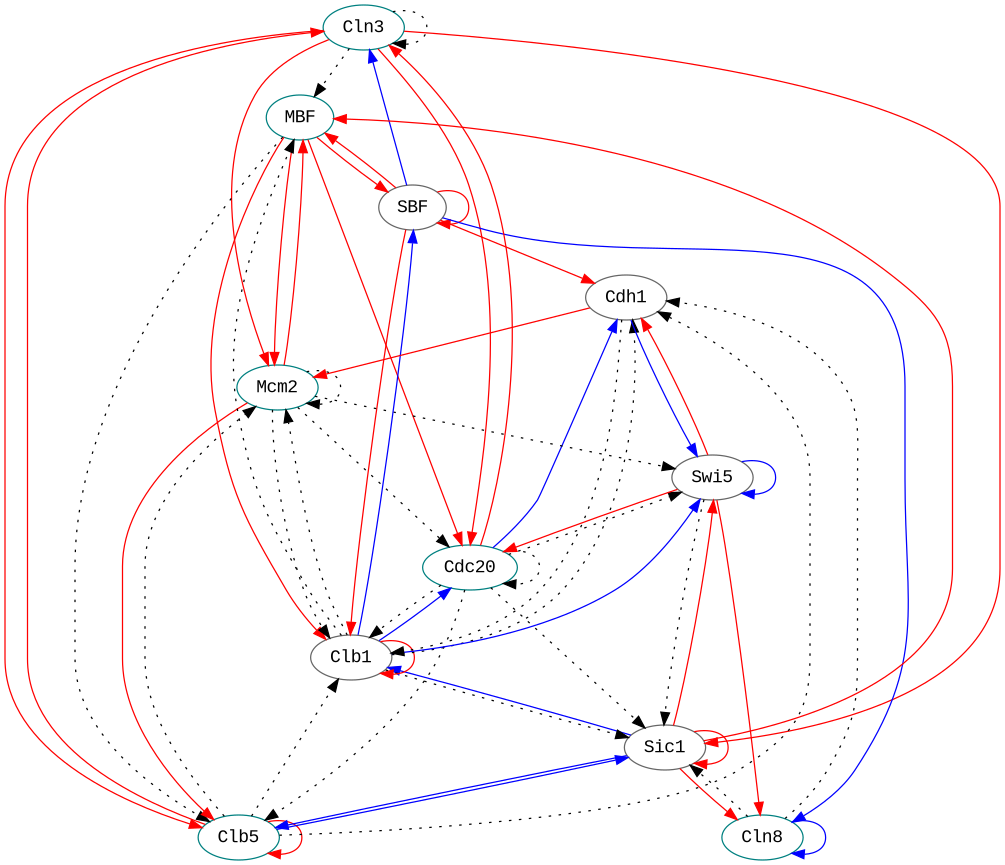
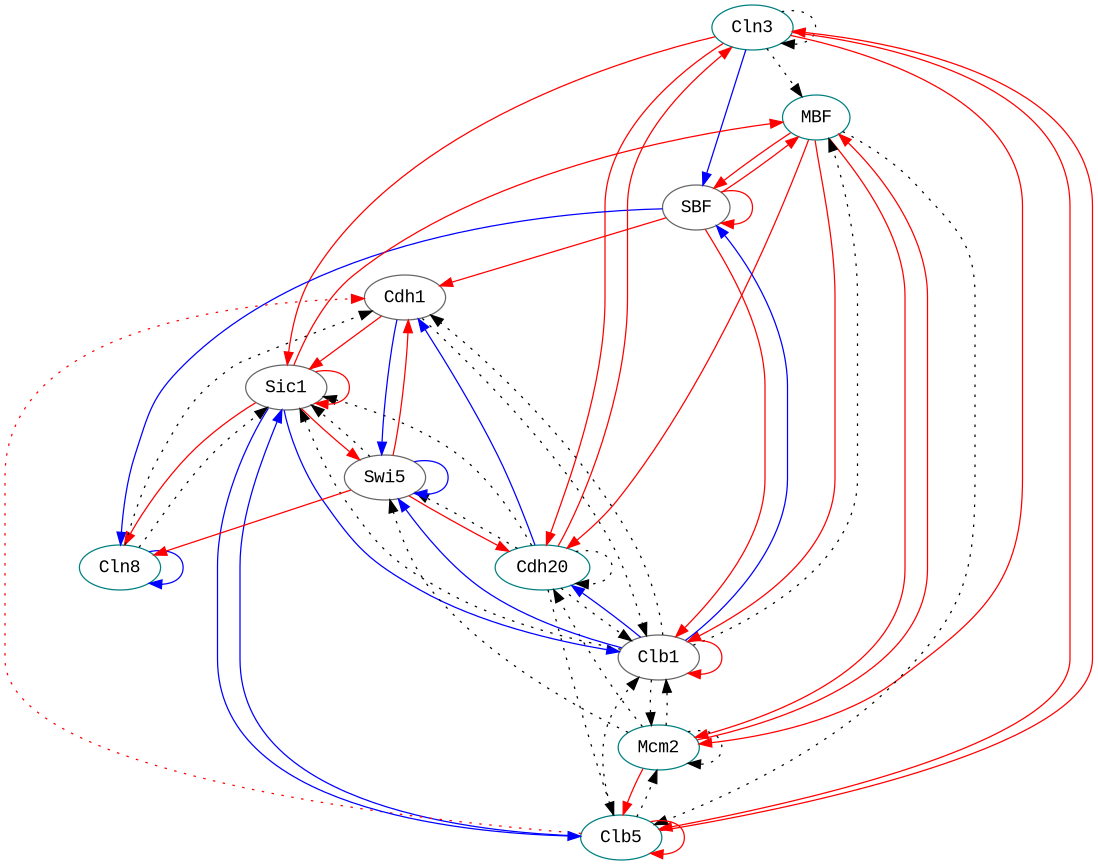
edge "SBF" -> "Cln3": reversed
edge "Cdh1" -> "Mcm2": now "Cdh1" -> "Sic1"
node "Cdc20": label "Cdc20" -> "Cdh20"
edge "Clb5" -> "Cdh1": color black -> red
